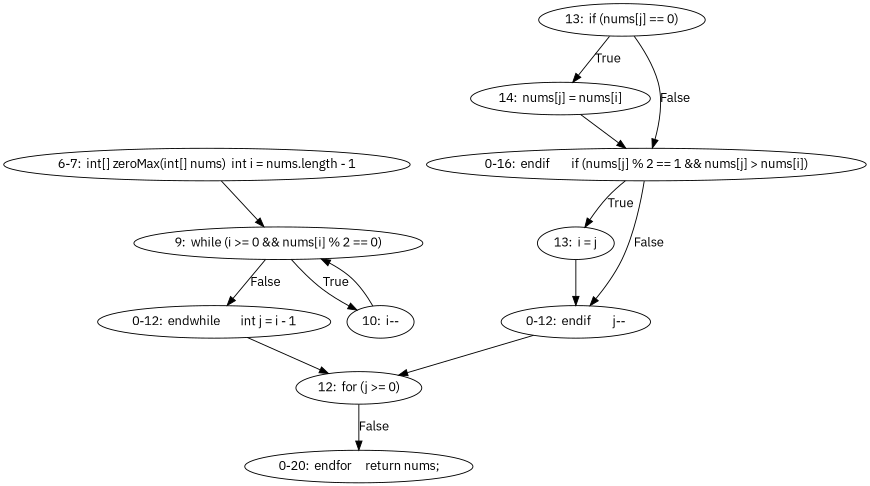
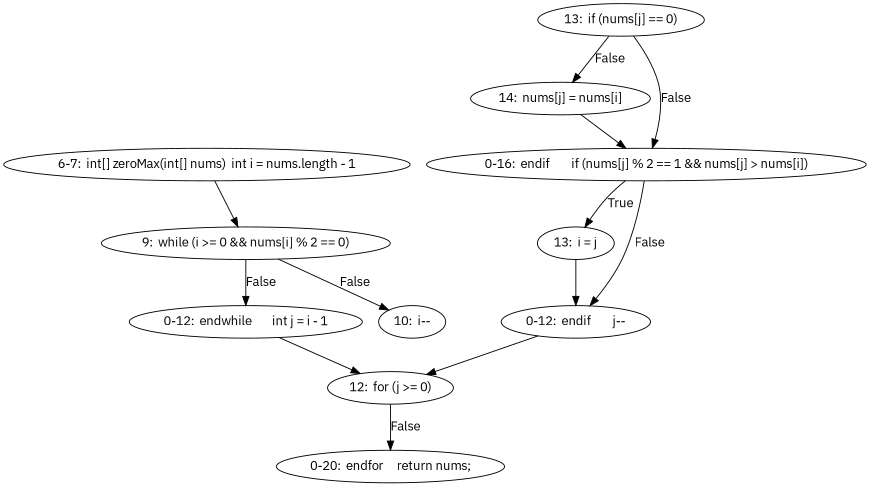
edge "13:  if (nums[j] == 0)" -> "14:  nums[j] = nums[i]": label "True" -> "False"
edge "10:  i--" -> "9:  while (i >= 0 && nums[i] % 2 == 0)": removed
edge "9:  while (i >= 0 && nums[i] % 2 == 0)" -> "10:  i--": label "True" -> "False"
